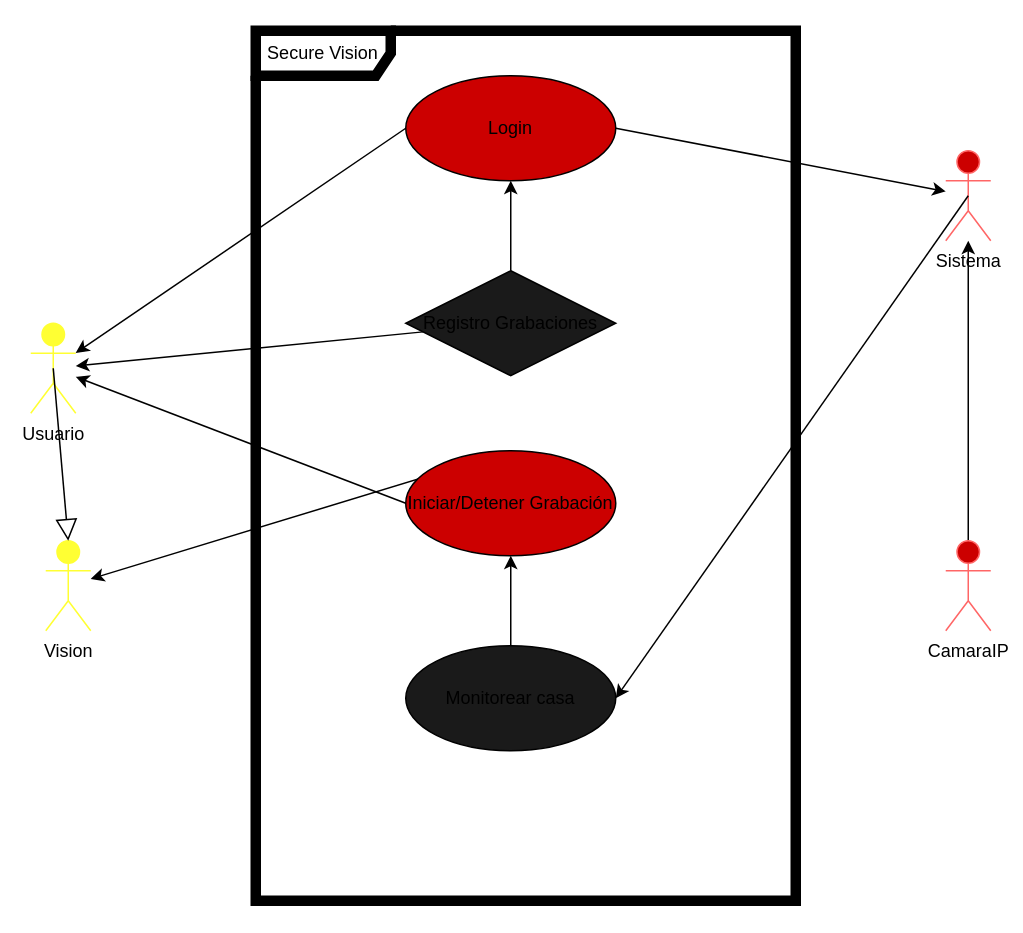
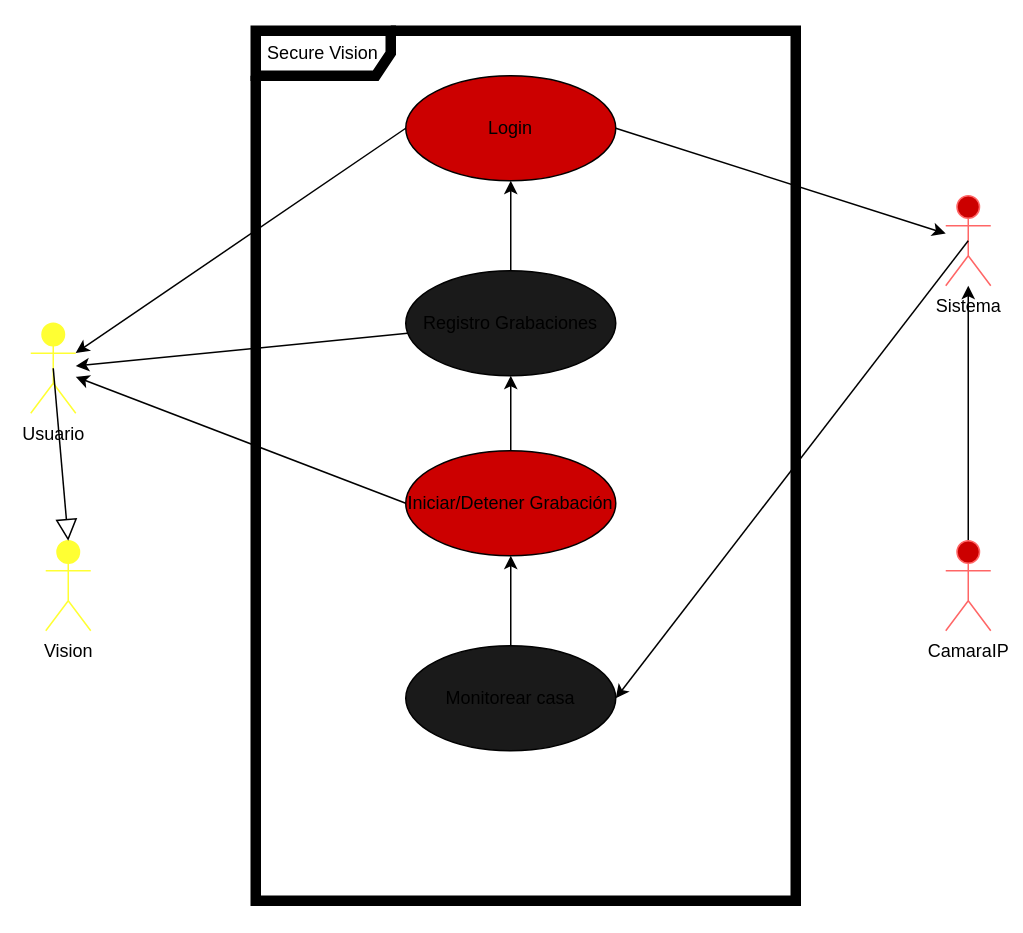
node "Sistema": moved (968, 196) -> (968, 241)
node "Registro Grabaciones": shape diamond -> ellipse
edge "Iniciar/Detener Grabación" -> "Vision": now "Iniciar/Detener Grabación" -> "Registro Grabaciones"
